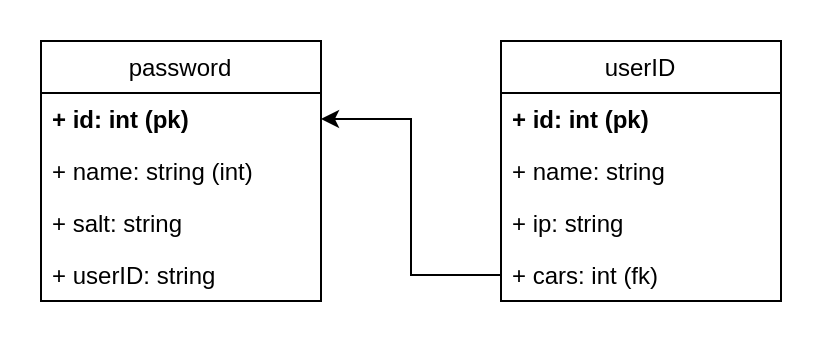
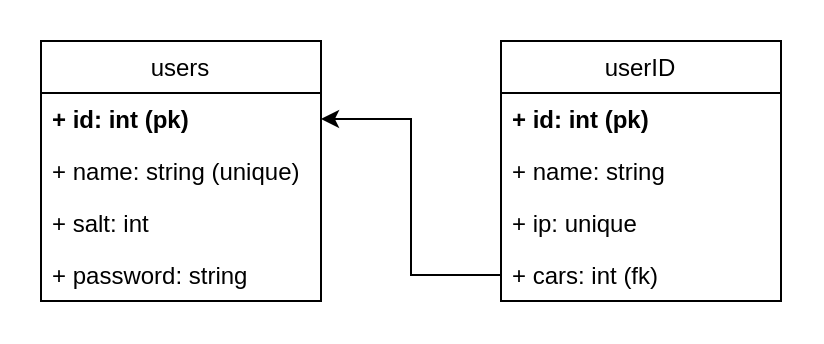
node "password": label "password" -> "users"
node "+ name: string (int)": label "+ name: string (int)" -> "+ name: string (unique)"
node "+ salt: string": label "+ salt: string" -> "+ salt: int"
node "+ ip: string": label "+ ip: string" -> "+ ip: unique"
node "+ userID: string": label "+ userID: string" -> "+ password: string"
